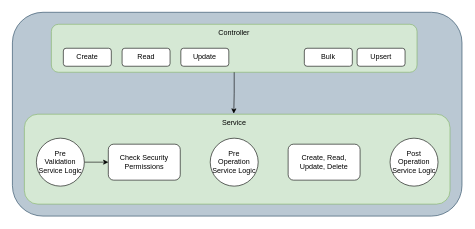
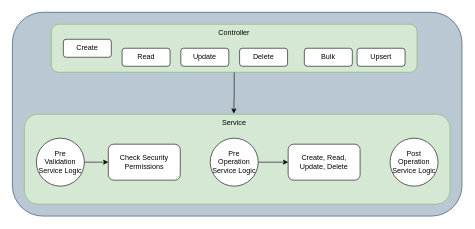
node "Create": moved (87, 57) -> (87, 48)
node "Delete": added
edge "Pre Operation Service Logic" -> "Create, Read, Update, Delete": added
